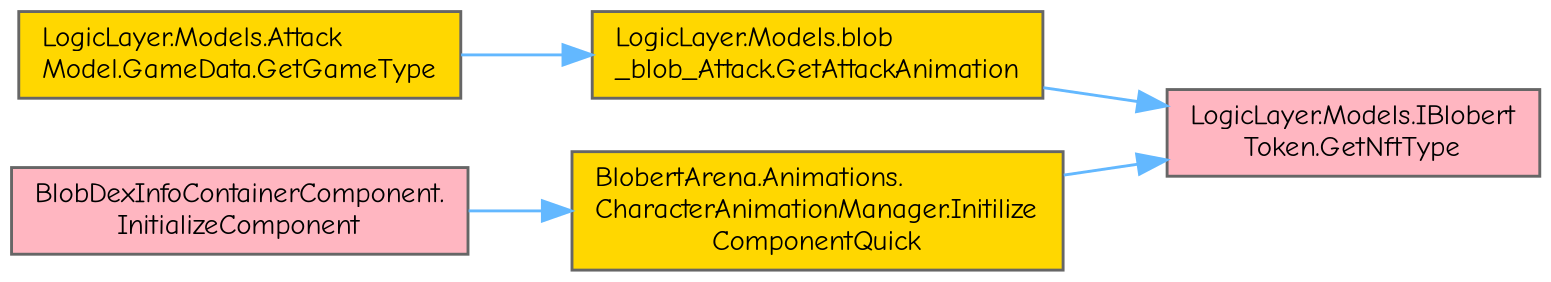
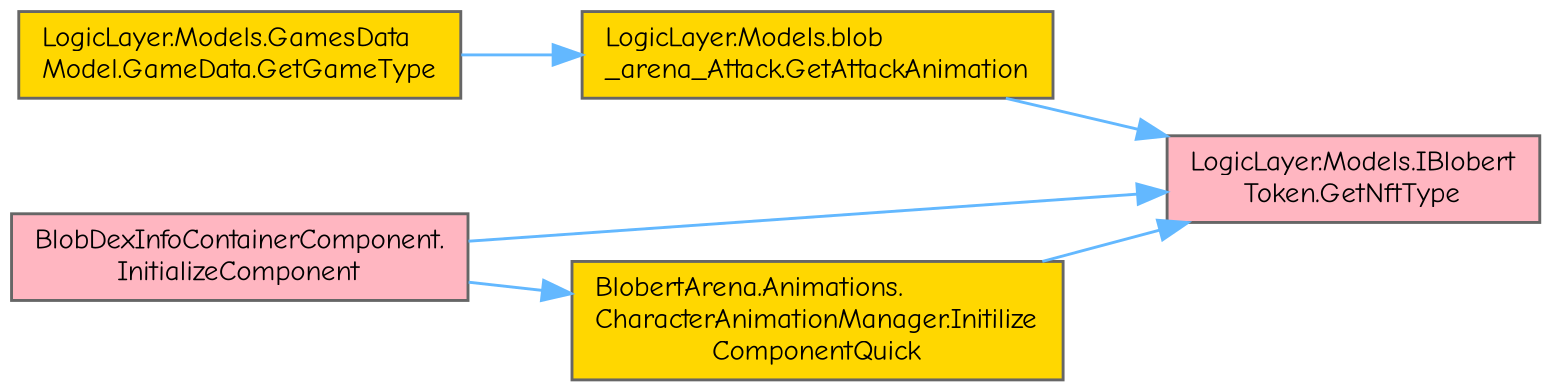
node "LogicLayer.Models.Attack Model.GameData.GetGameType": label "LogicLayer.Models.Attack Model.GameData.GetGameType" -> "LogicLayer.Models.GamesData Model.GameData.GetGameType"
node "LogicLayer.Models.blob _blob_Attack.GetAttackAnimation": label "LogicLayer.Models.blob _blob_Attack.GetAttackAnimation" -> "LogicLayer.Models.blob _arena_Attack.GetAttackAnimation"
edge "BlobDexInfoContainerComponent. InitializeComponent" -> "LogicLayer.Models.IBlobert Token.GetNftType": added
